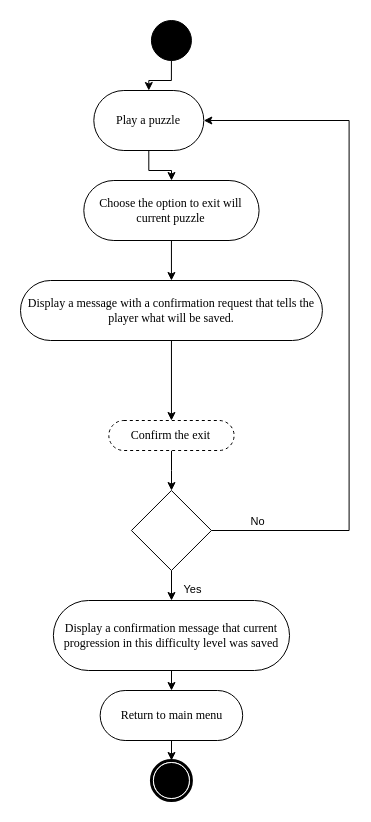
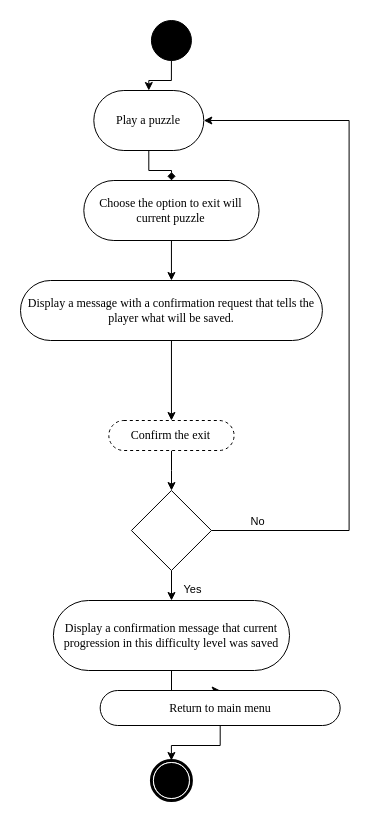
edge "Play a puzzle" -> "Choose the option to exit will current puzzle": arrowhead classic -> diamond
node "Return to main menu": size 143x50 -> 240x35
